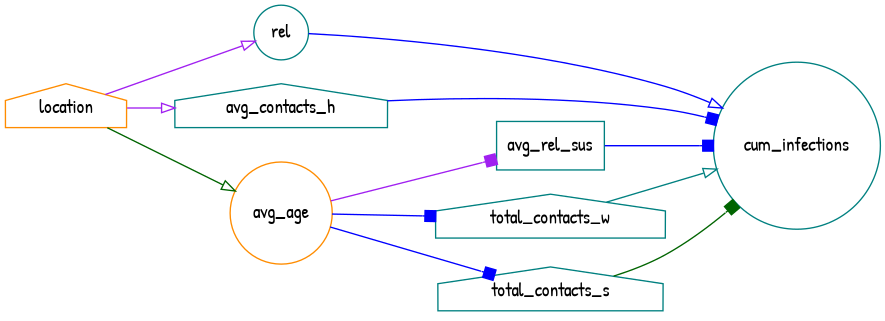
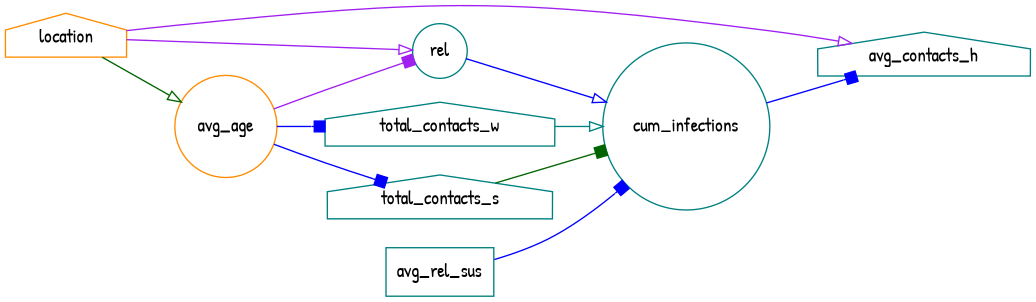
edge "avg_contacts_h" -> "cum_infections": reversed
edge "avg_age" -> "avg_rel_sus": now "avg_age" -> "rel"
